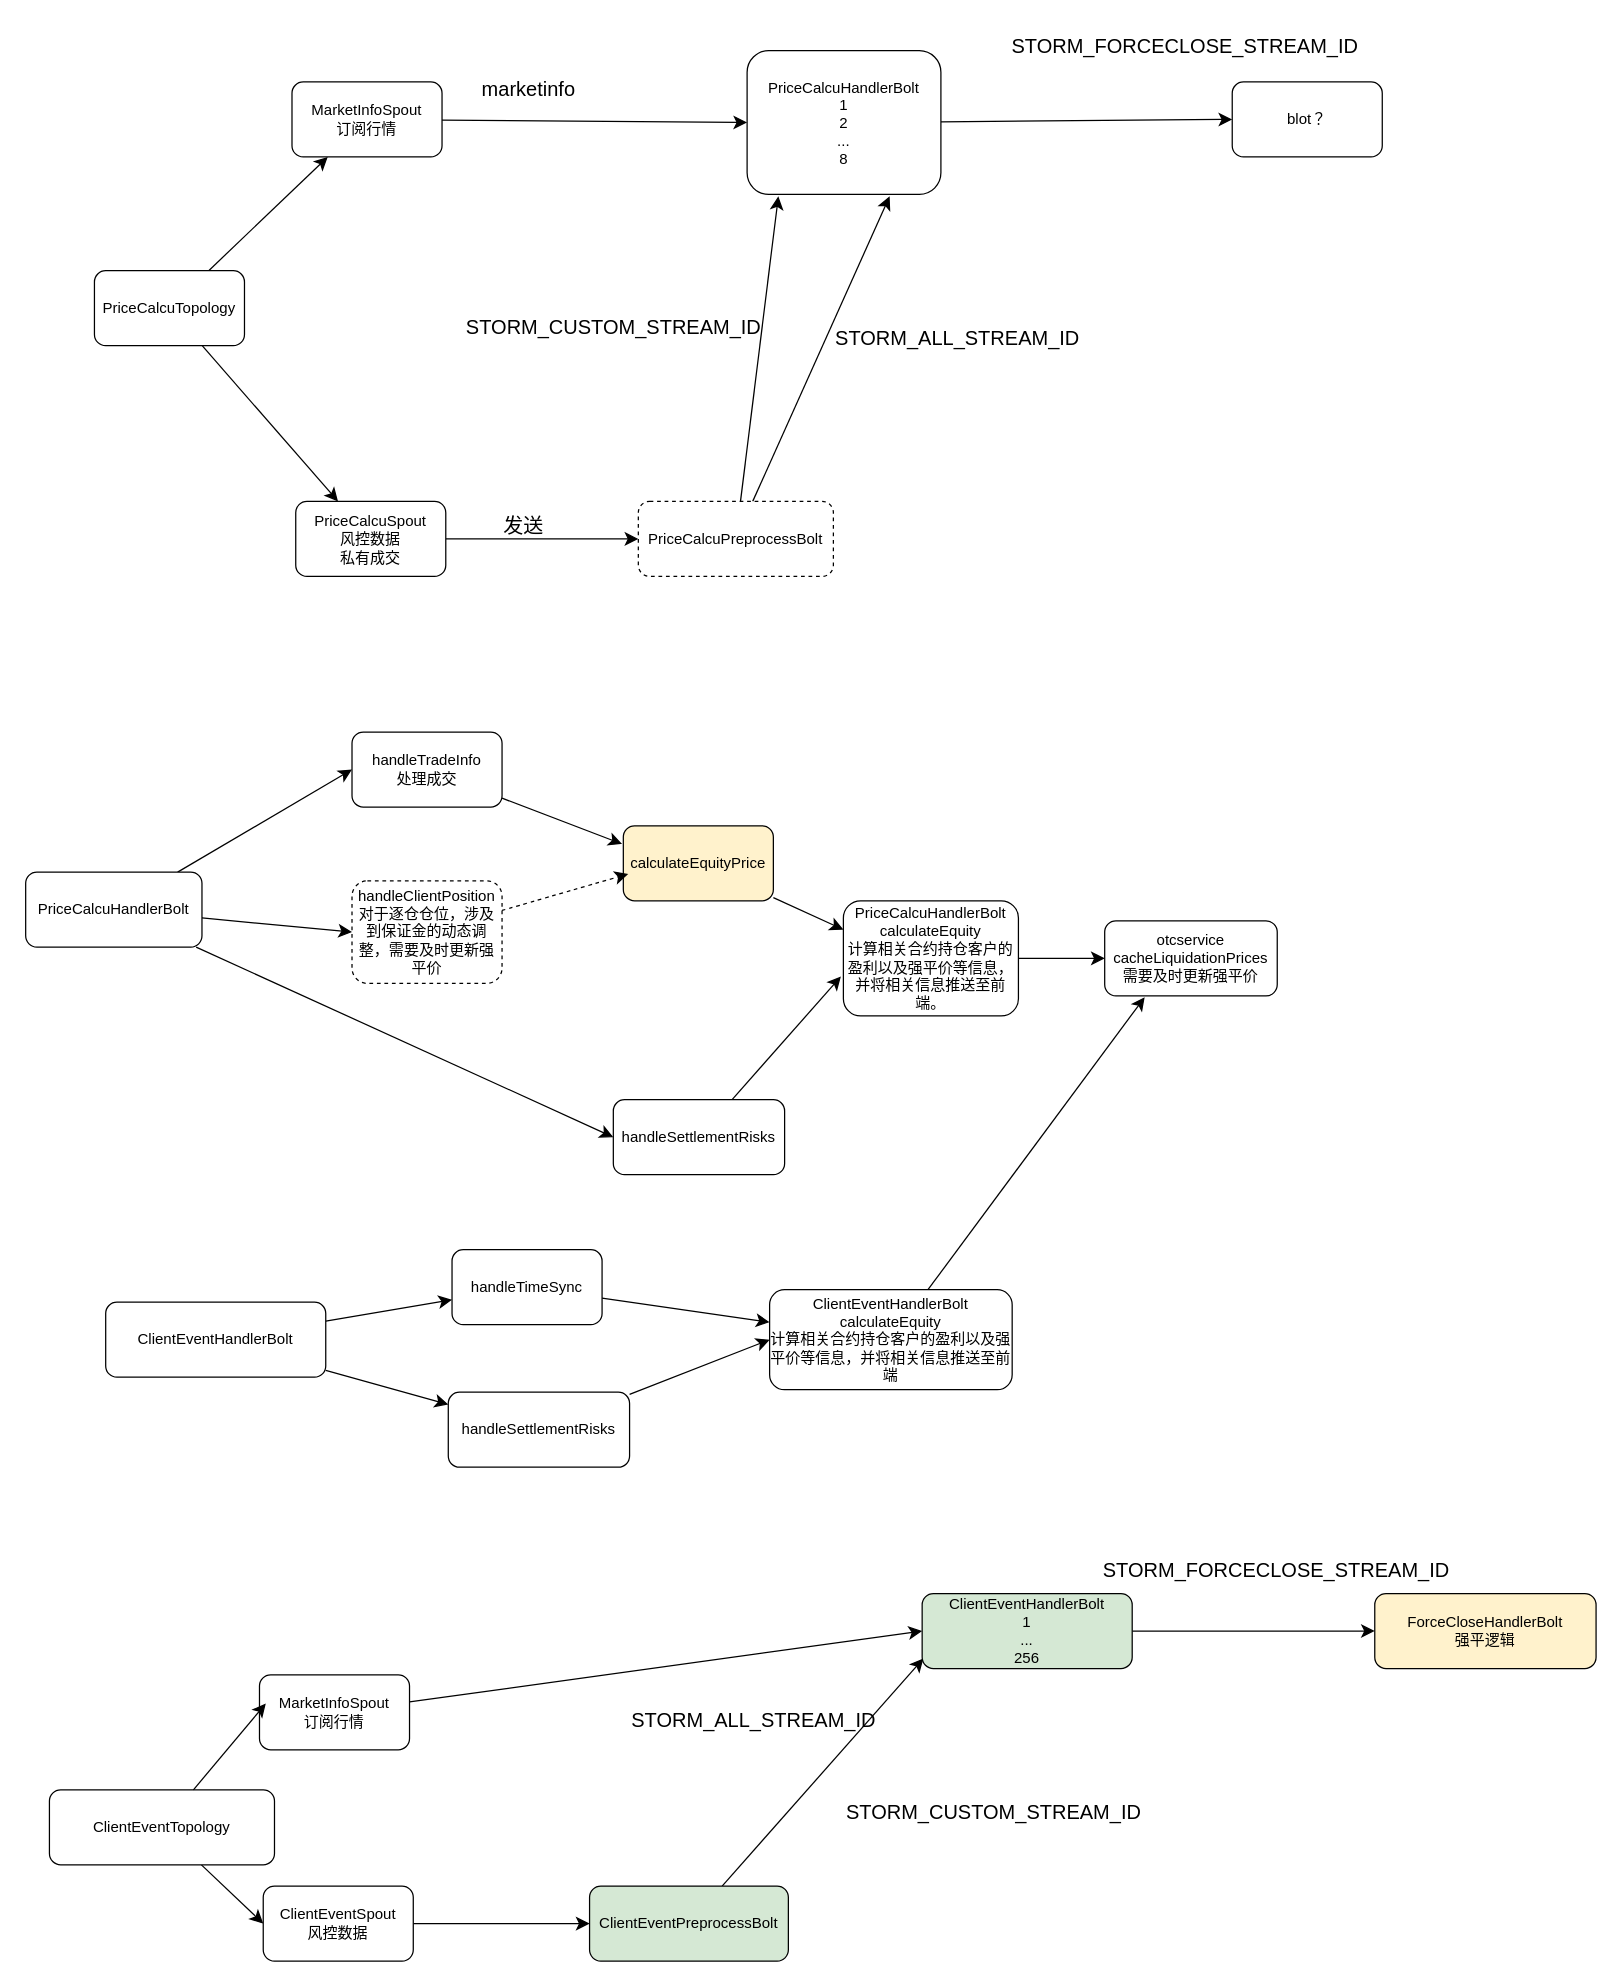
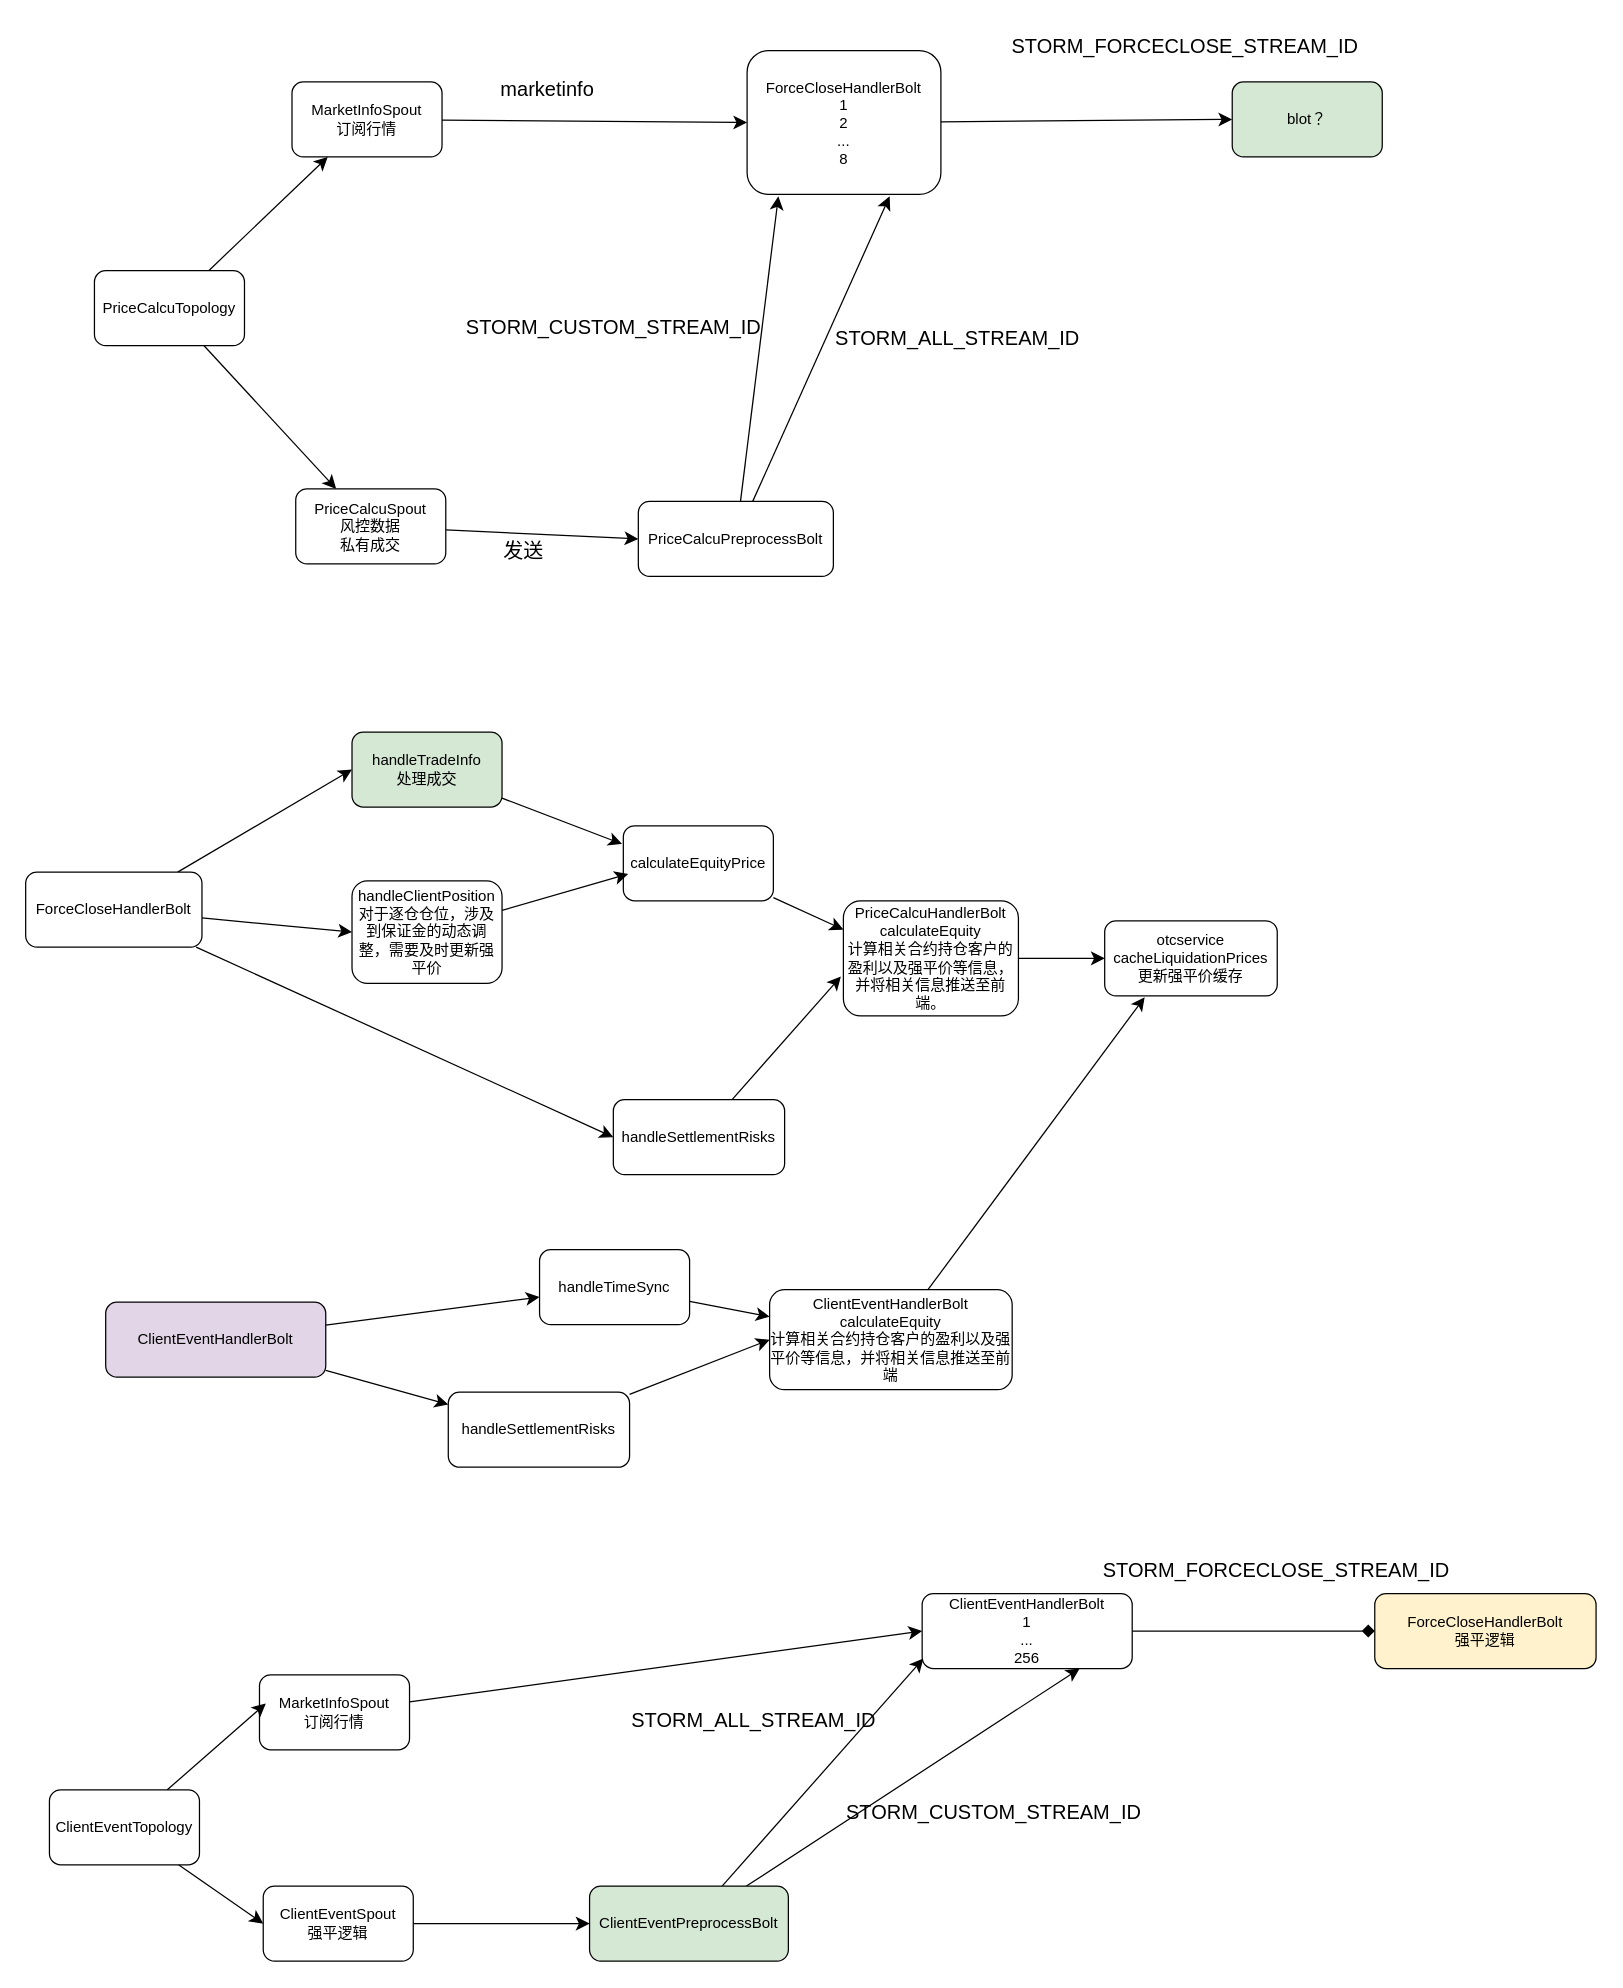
node "marketinfo": moved (528, 89) -> (547, 89)
node "blot？": fillcolor #ffffff -> #d5e8d4
node "PriceCalcuHandlerBolt 1 2 ... 8": label "PriceCalcuHandlerBolt 1 2 ... 8" -> "ForceCloseHandlerBolt 1 2 ... 8"
node "发送": moved (523, 525) -> (523, 550)
node "PriceCalcuSpout 风控数据 私有成交": moved (371, 539) -> (371, 526)
node "PriceCalcuPreprocessBolt": style dashed -> solid
node "handleTradeInfo 处理成交": fillcolor #ffffff -> #d5e8d4
node "calculateEquityPrice": fillcolor #fff2cc -> #ffffff
edge "handleClientPosition 对于逐仓仓位，涉及到保证金的动态调整，需要及时更新强平价" -> "calculateEquityPrice": style dashed -> solid
node "PriceCalcuHandlerBolt": label "PriceCalcuHandlerBolt" -> "ForceCloseHandlerBolt"
node "handleClientPosition 对于逐仓仓位，涉及到保证金的动态调整，需要及时更新强平价": style dashed -> solid
node "otcservice cacheLiquidationPrices 需要及时更新强平价": label "otcservice cacheLiquidationPrices 需要及时更新强平价" -> "otcservice cacheLiquidationPrices 更新强平价缓存"
node "handleTimeSync": moved (527, 1287) -> (614, 1287)
node "ClientEventHandlerBolt": fillcolor #ffffff -> #e1d5e7
node "ClientEventHandlerBolt 1 ... 256": fillcolor #d5e8d4 -> #ffffff
edge "ClientEventHandlerBolt 1 ... 256" -> "ForceCloseHandlerBolt 强平逻辑": arrowhead classic -> diamond
edge "ClientEventPreprocessBolt" -> "ClientEventHandlerBolt 1 ... 256": added
node "ClientEventTopology": size 225x75 -> 150x75
node "ClientEventSpout 风控数据": label "ClientEventSpout 风控数据" -> "ClientEventSpout 强平逻辑"
